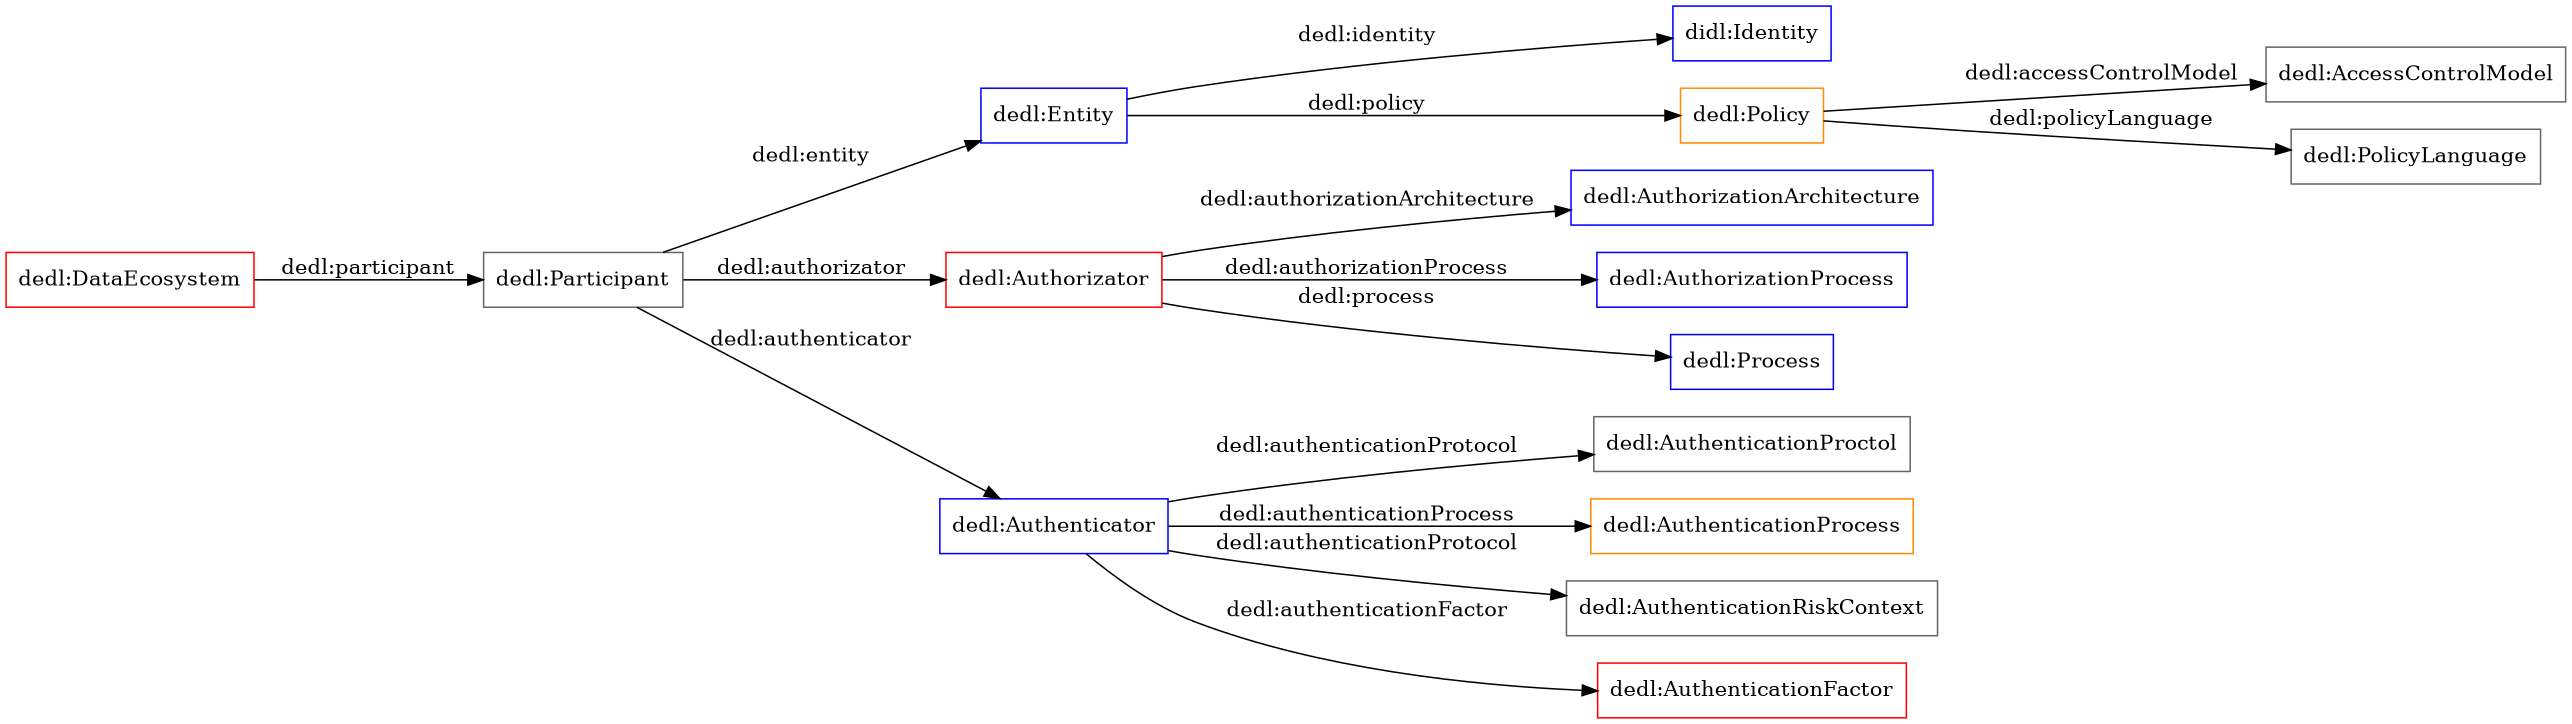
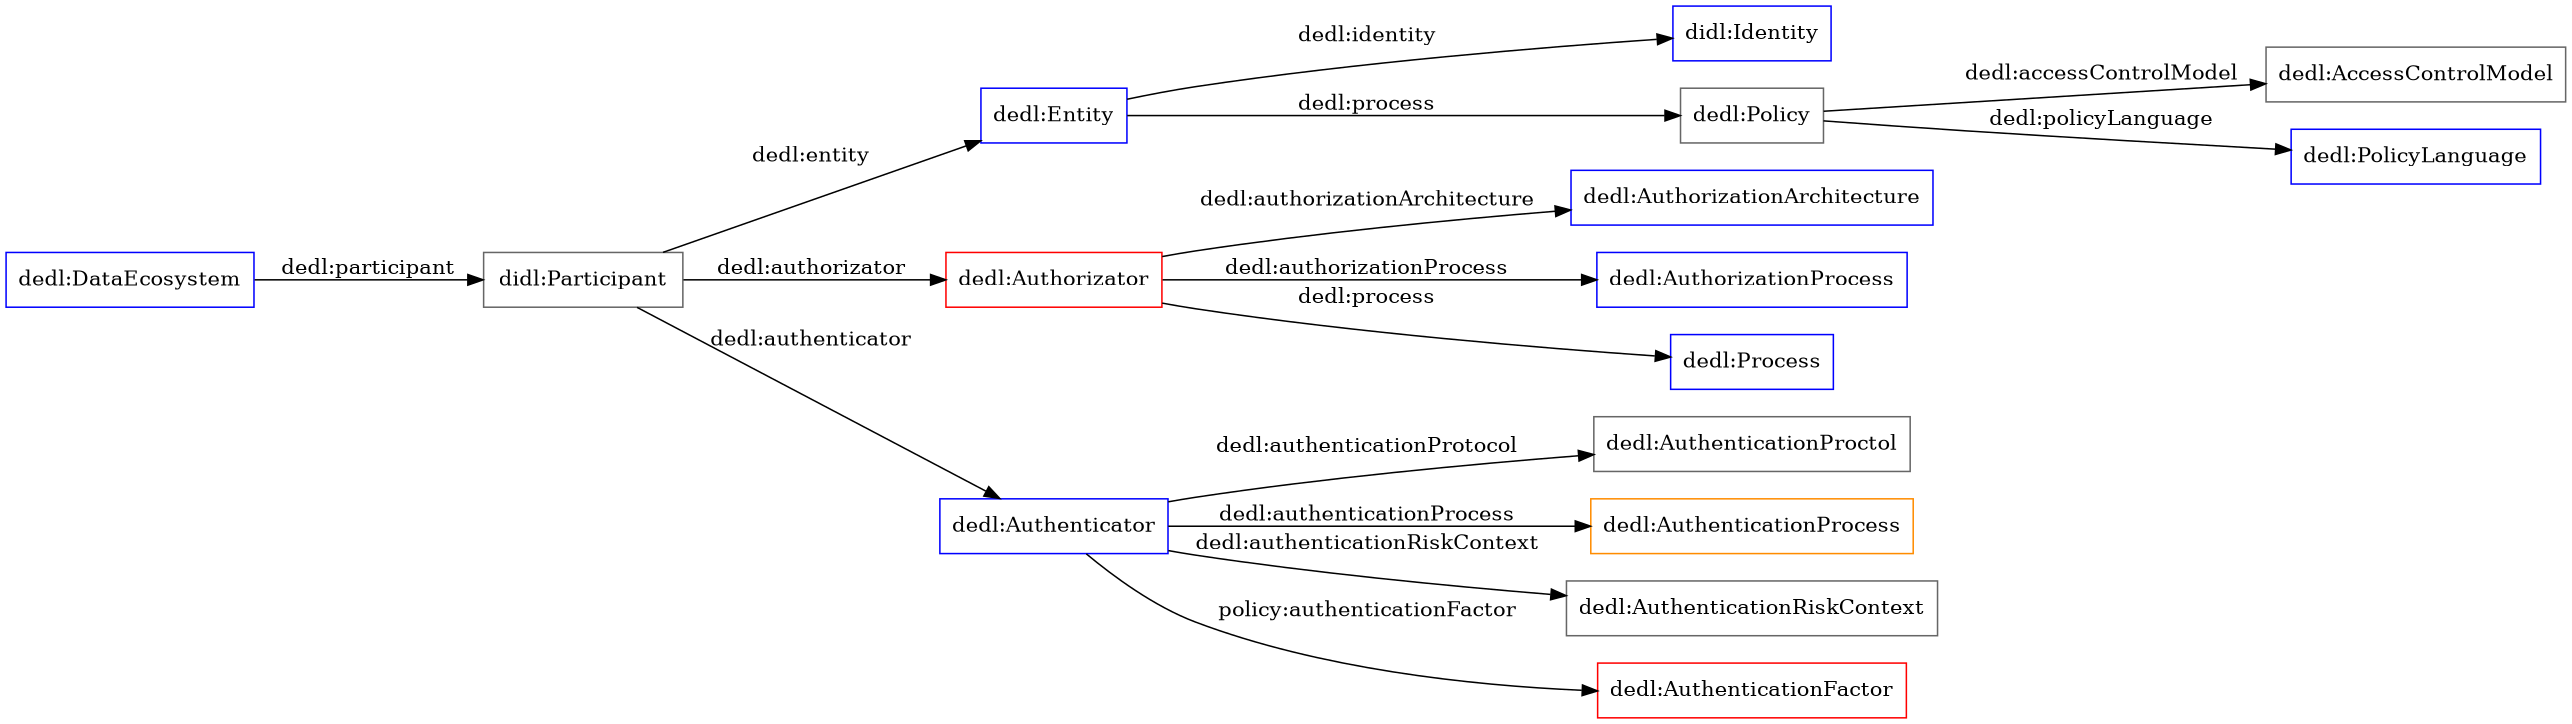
edge "dedl:Entity" -> "dedl:Policy": label "dedl:policy" -> "dedl:process"
node "dedl:Policy": color darkorange -> gray40
node "dedl:PolicyLanguage": color gray40 -> blue
node "dedl:DataEcosystem": color red -> blue
node "dedl:Participant": label "dedl:Participant" -> "didl:Participant"
edge "dedl:Authenticator" -> "dedl:AuthenticationRiskContext": label "dedl:authenticationProtocol" -> "dedl:authenticationRiskContext"
edge "dedl:Authenticator" -> "dedl:AuthenticationFactor": label "dedl:authenticationFactor" -> "policy:authenticationFactor"
